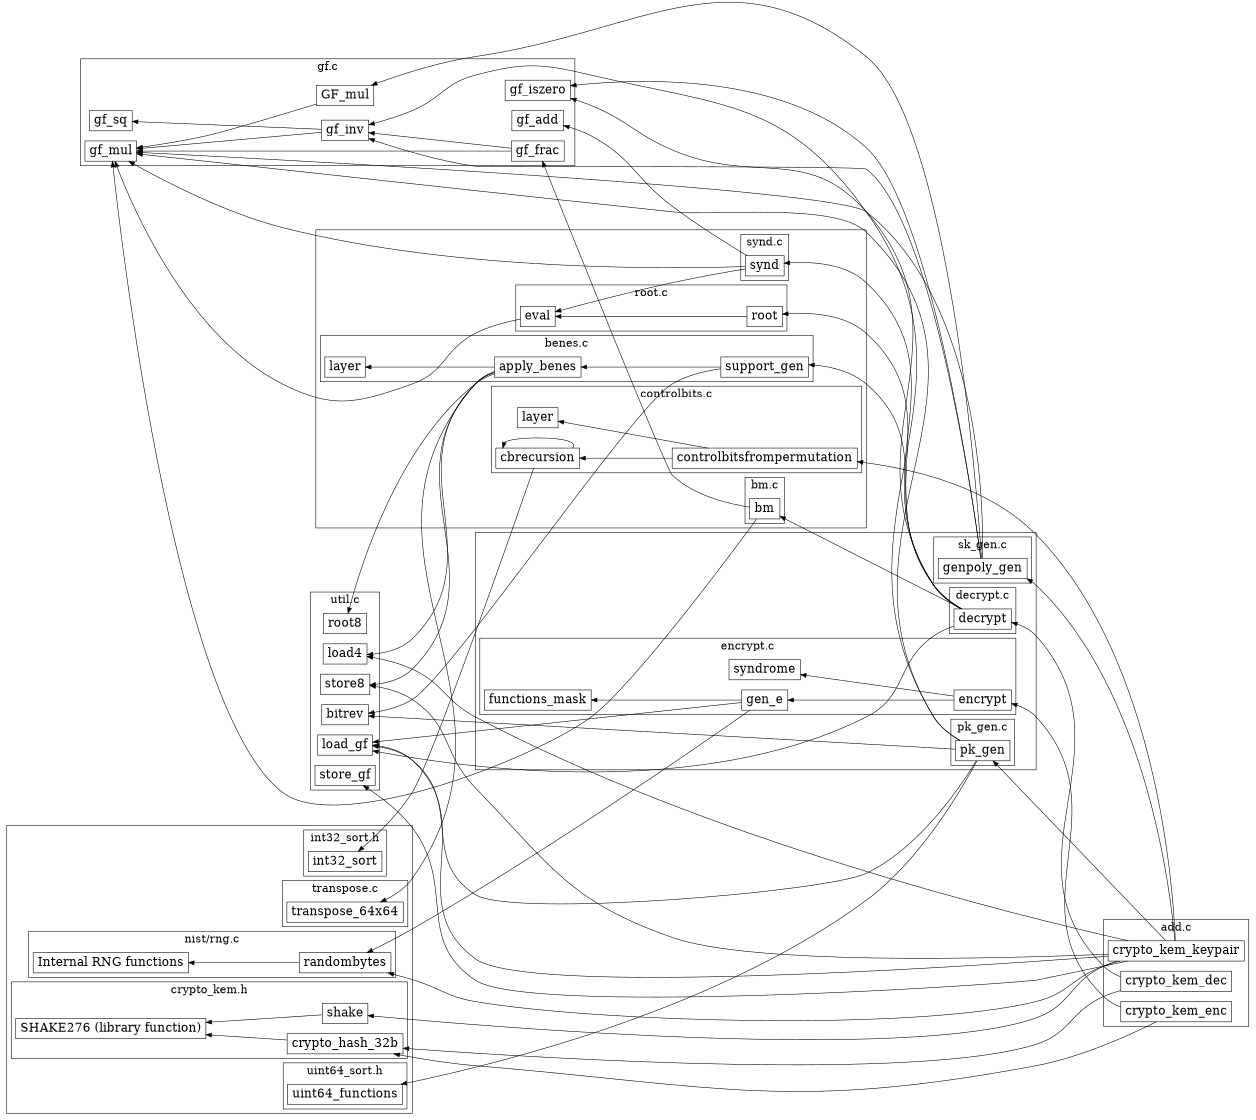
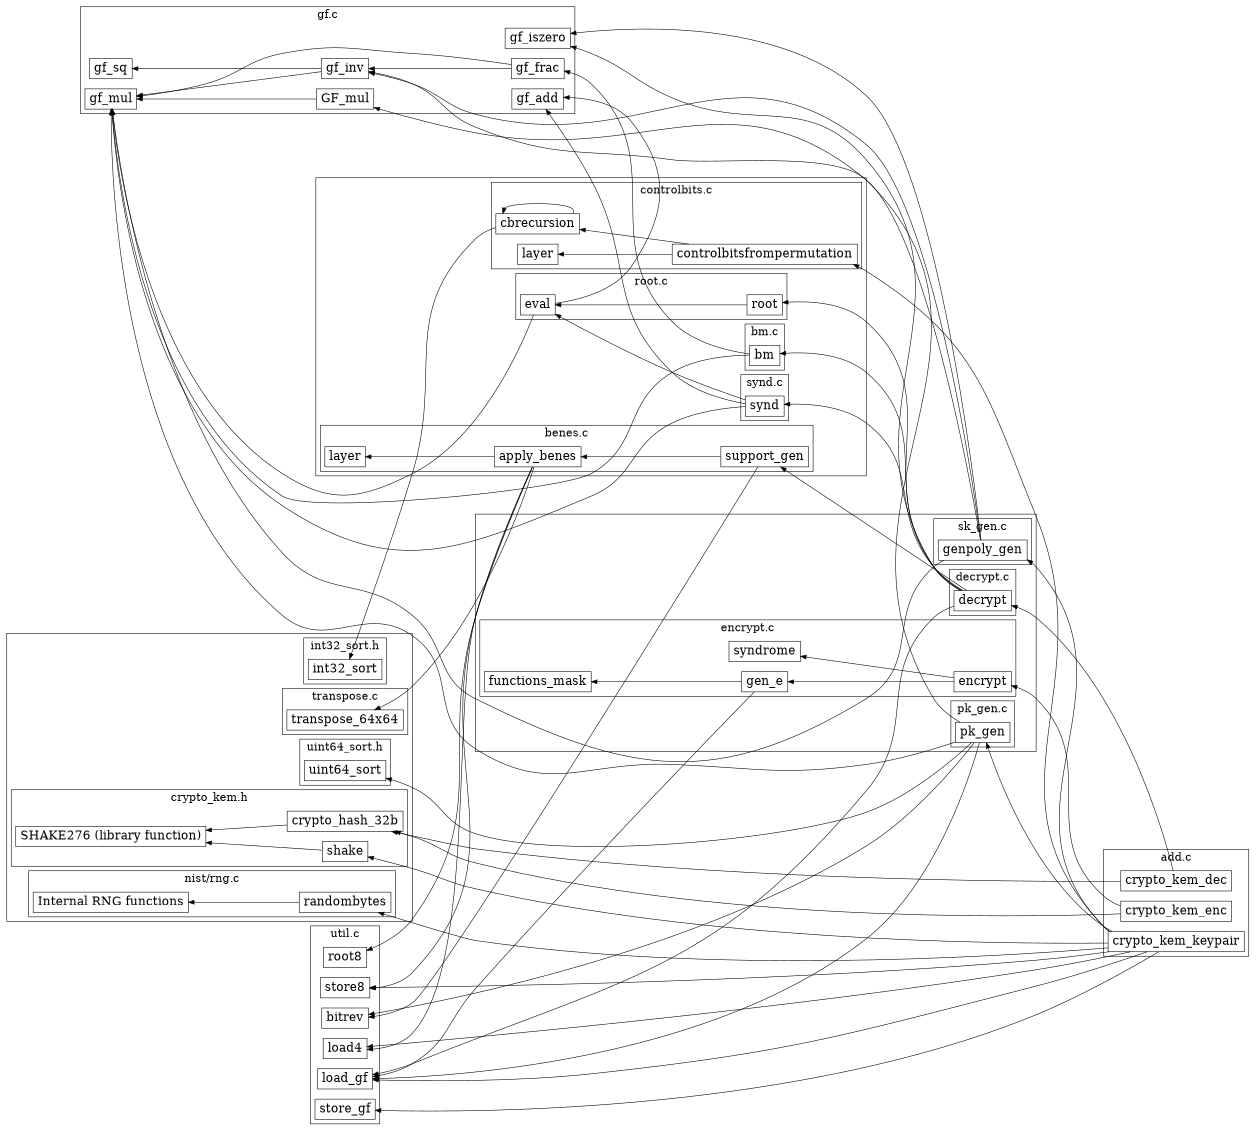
edge "eval" -> "gf_add": added
edge "gen_e" -> "randombytes": removed
node "uint64_functions": label "uint64_functions" -> "uint64_sort"
